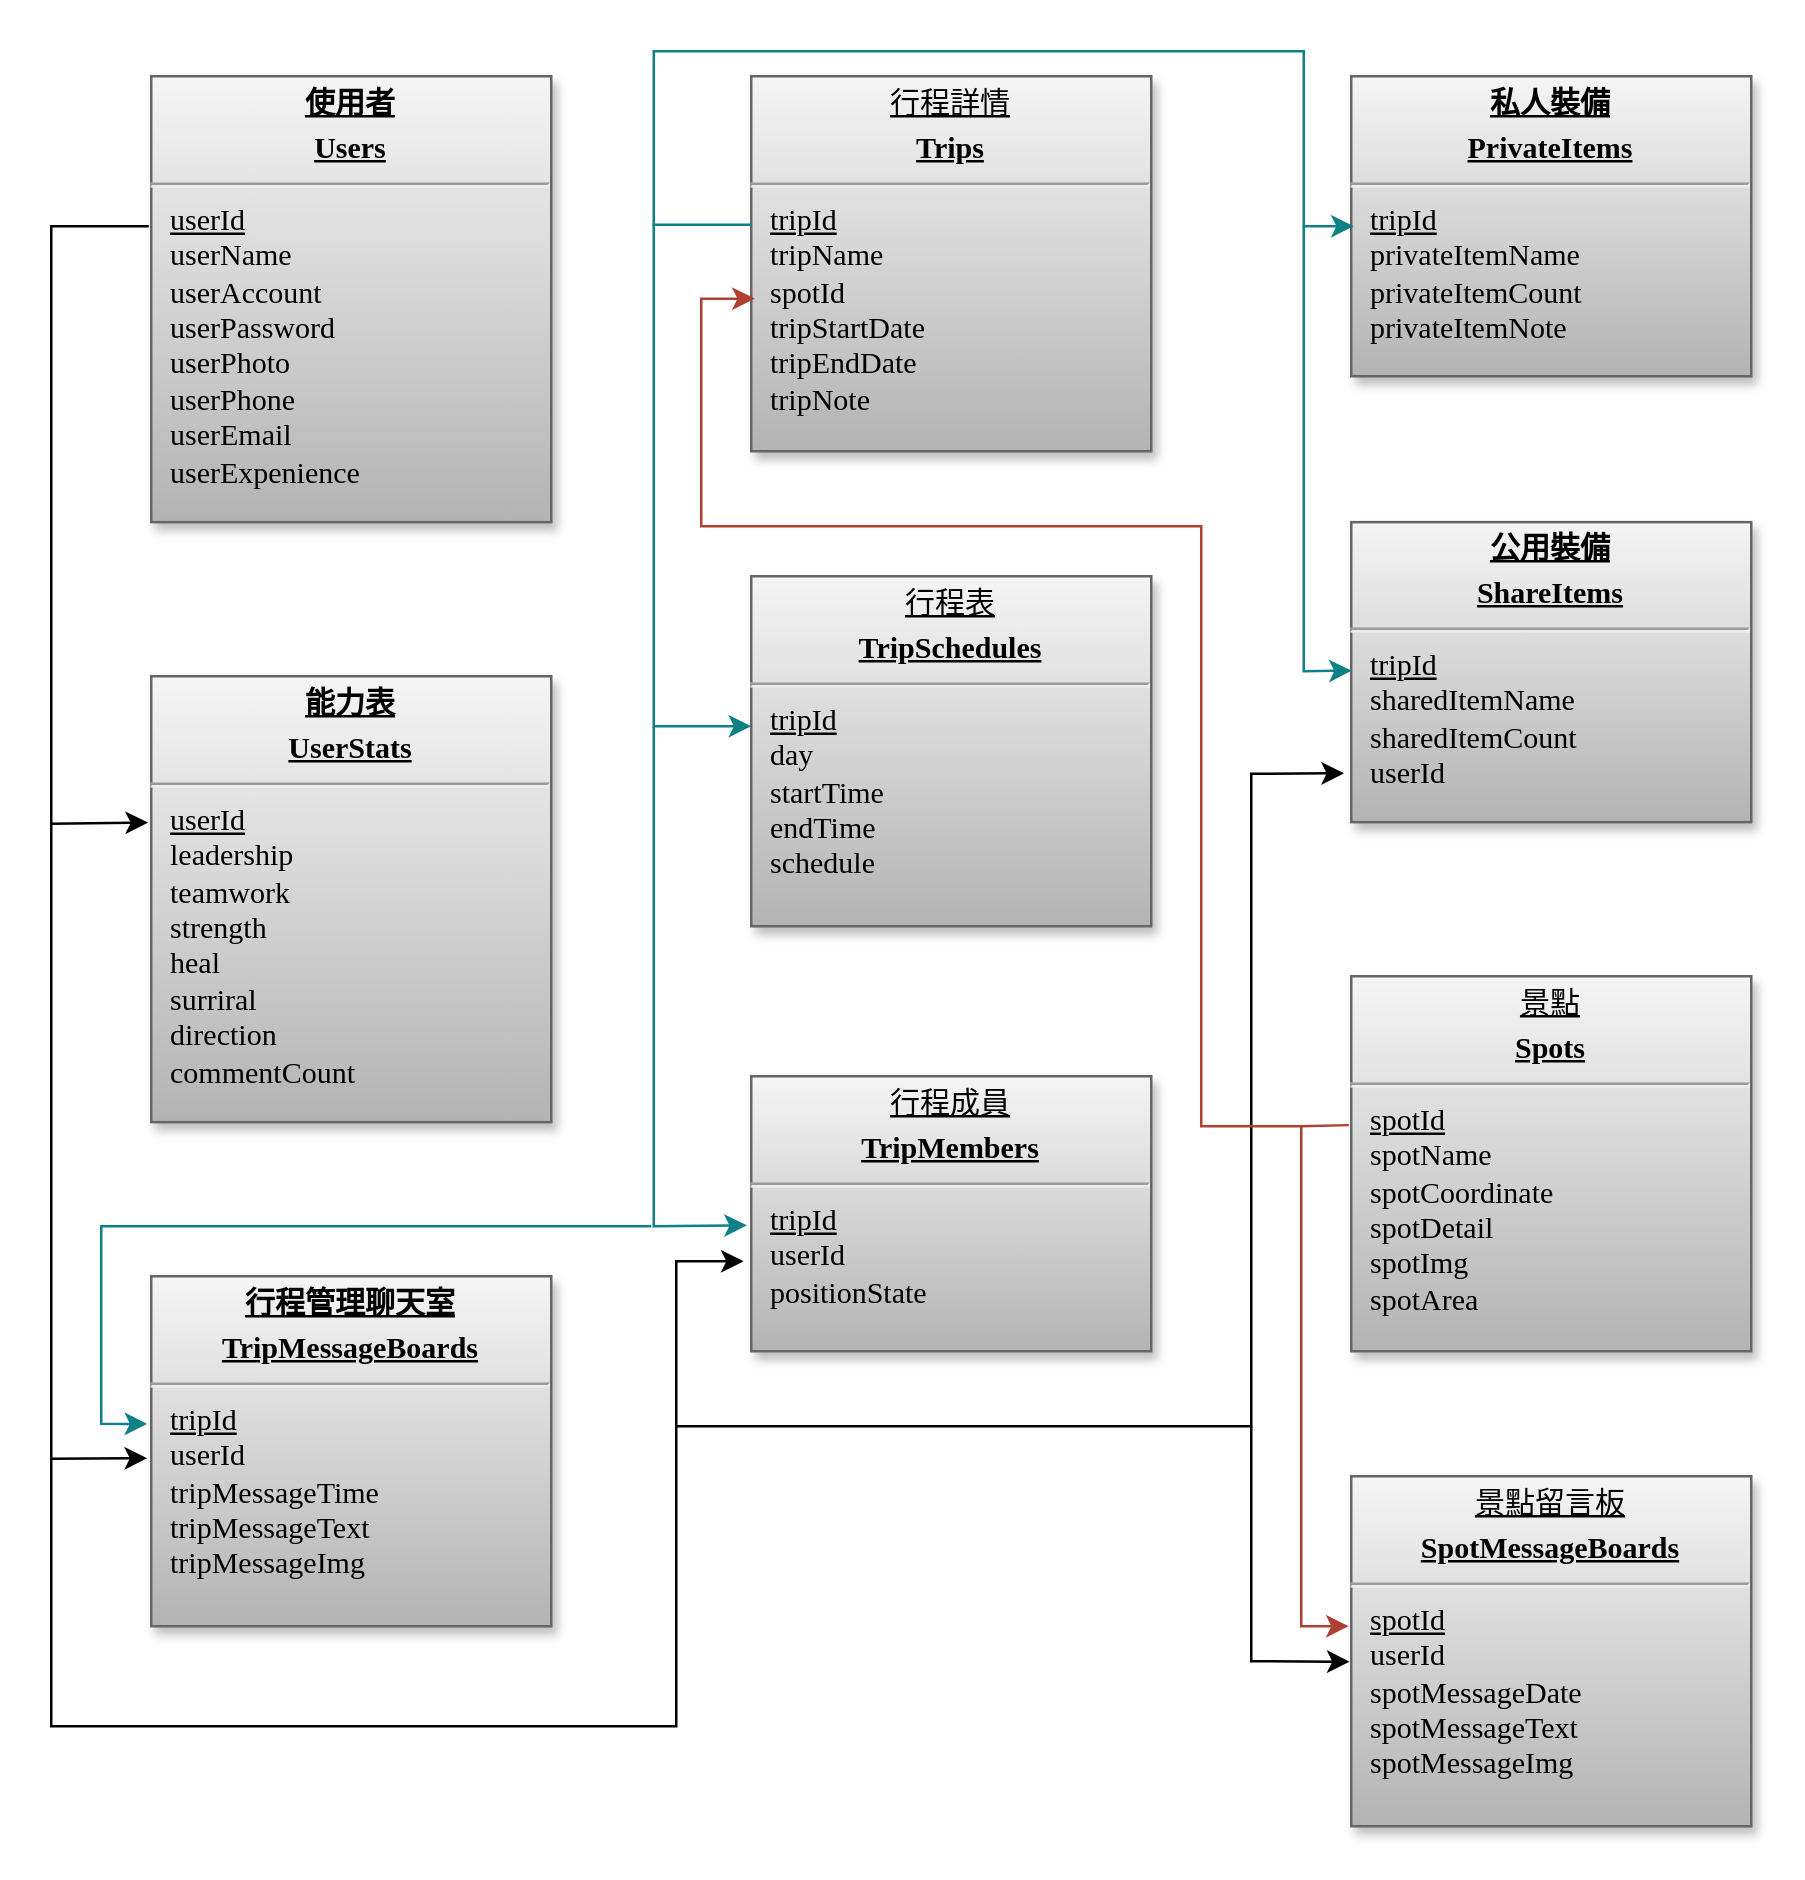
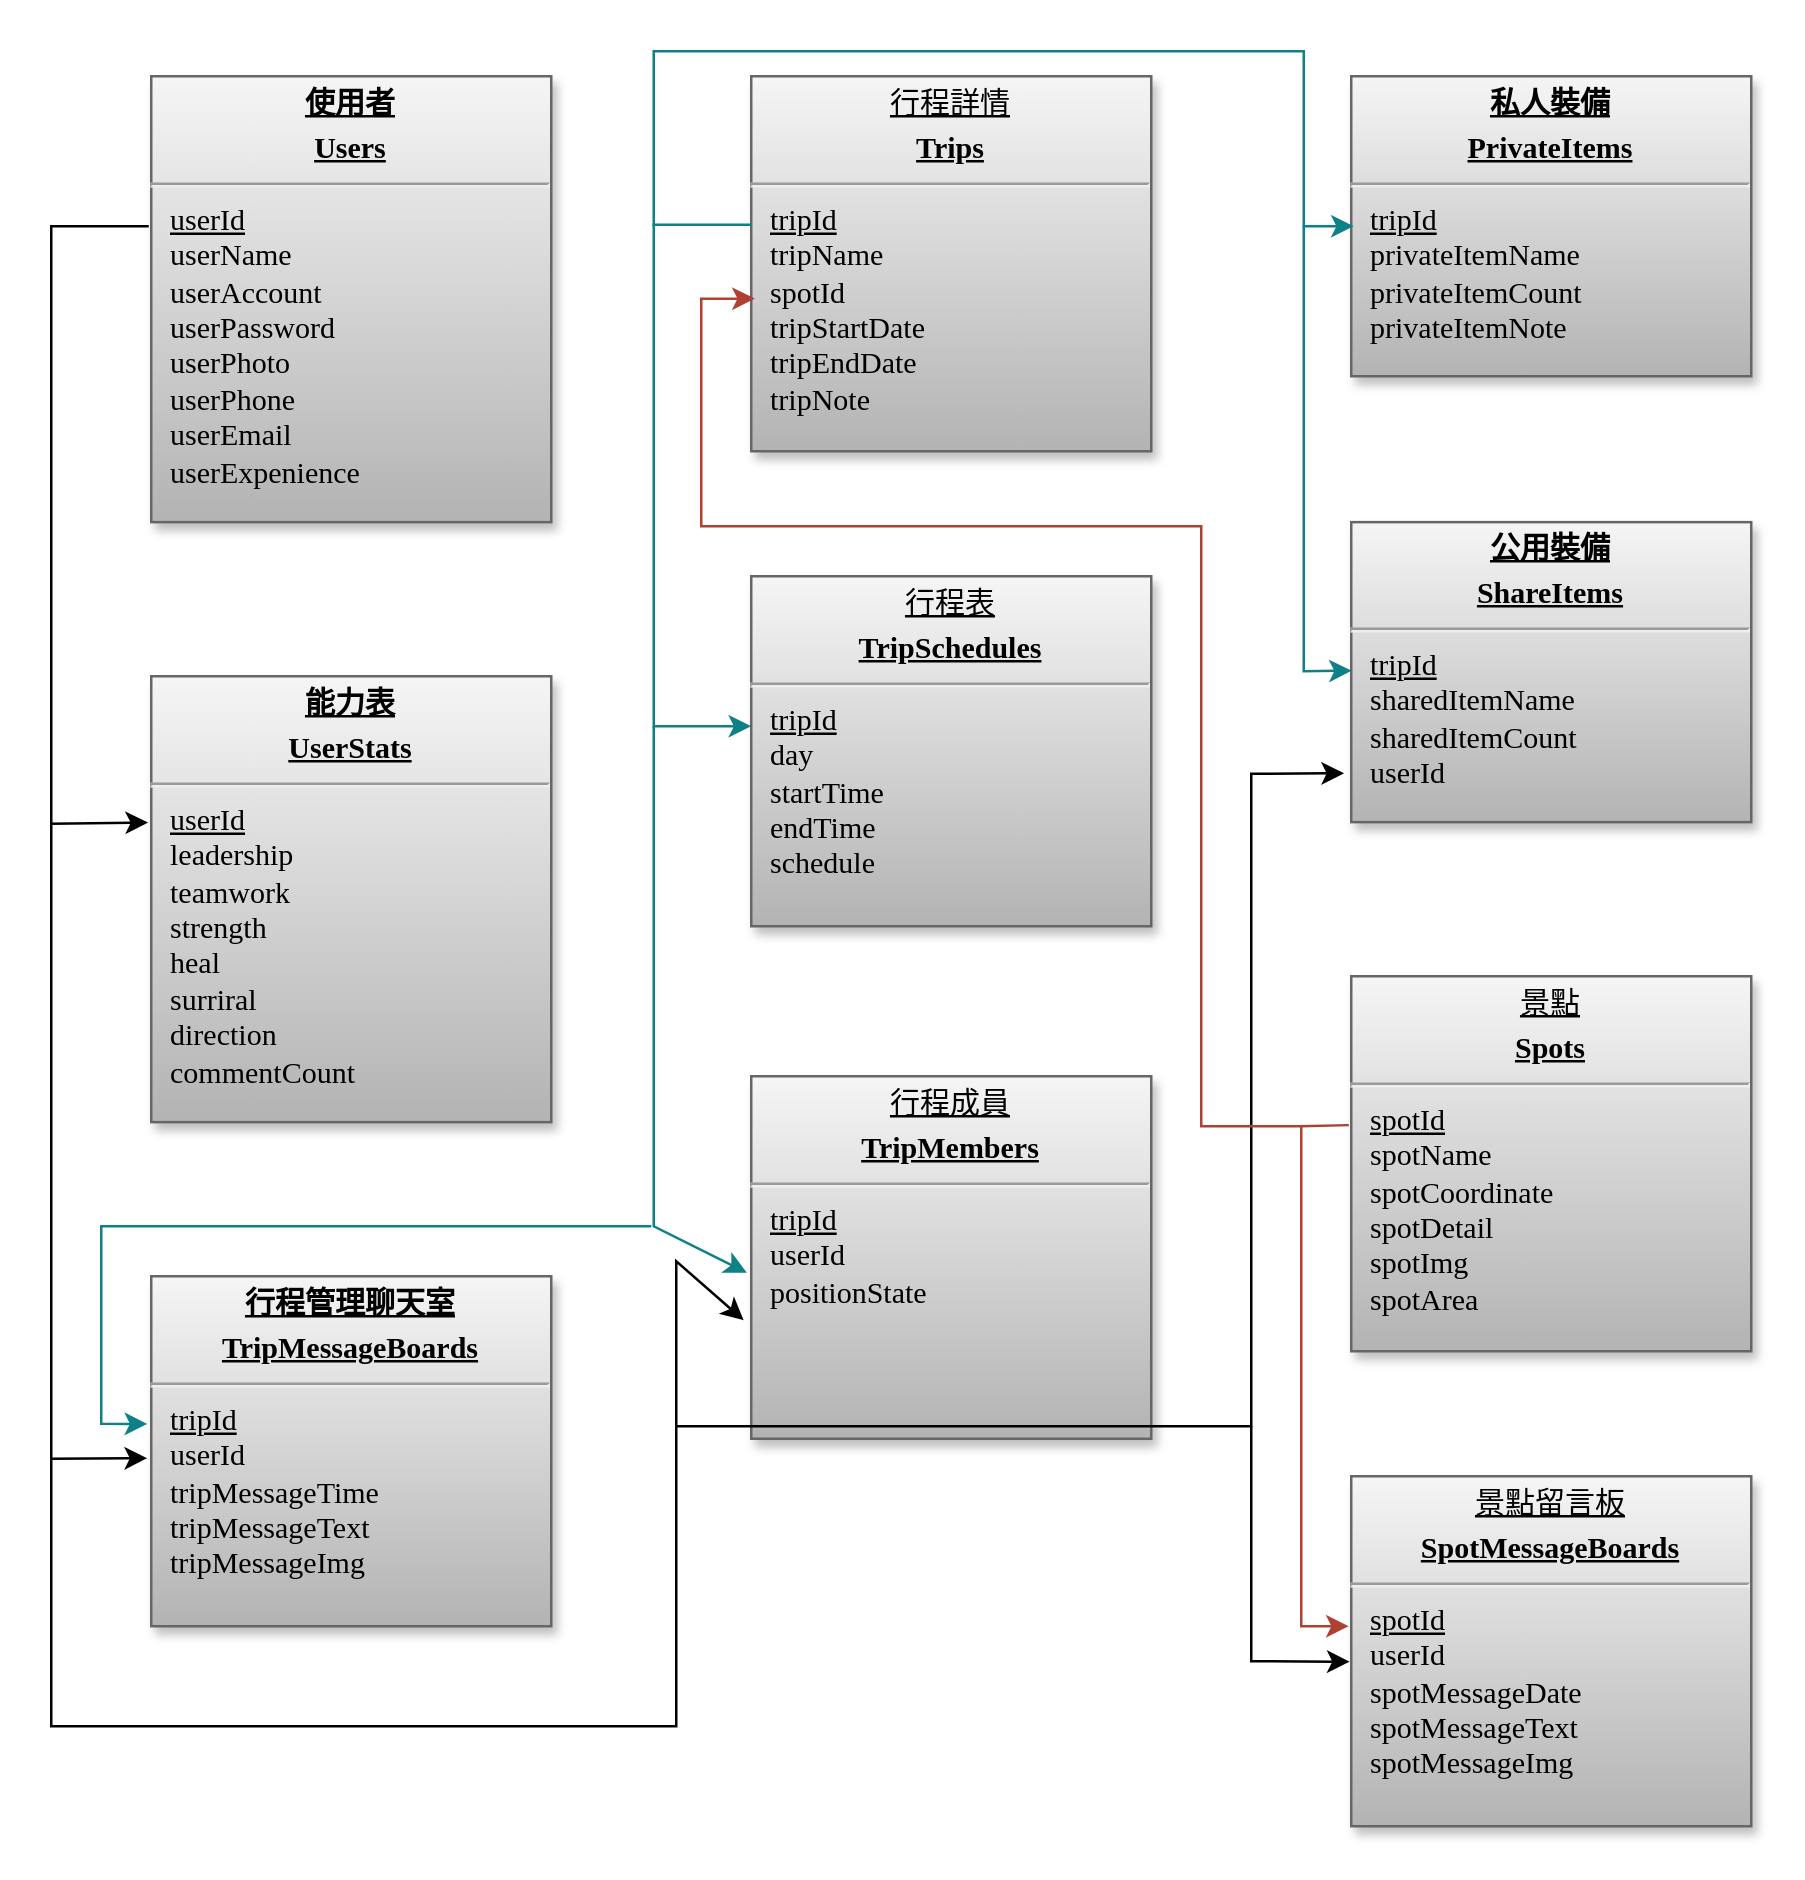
node "行程成員 TripMembers tripId userId positionState": size 400x275 -> 400x363
